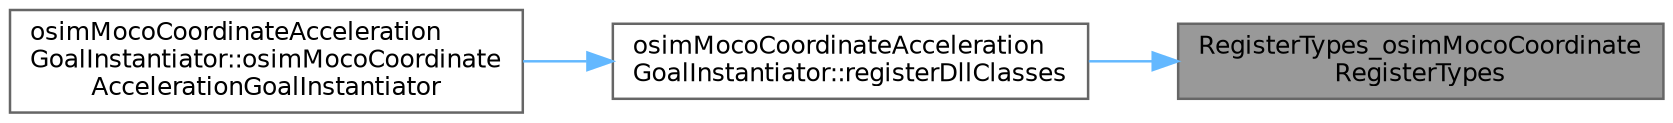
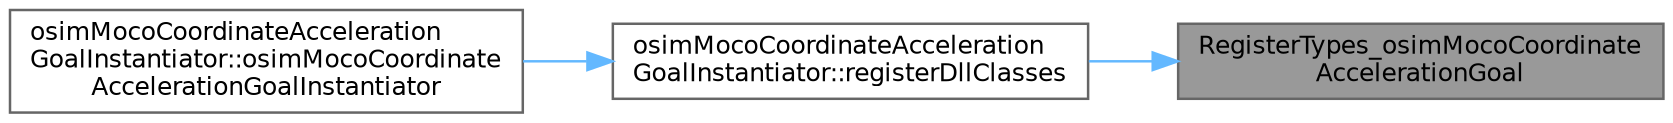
node "RegisterTypes_osimMocoCoordinate RegisterTypes": label "RegisterTypes_osimMocoCoordinate RegisterTypes" -> "RegisterTypes_osimMocoCoordinate AccelerationGoal"
